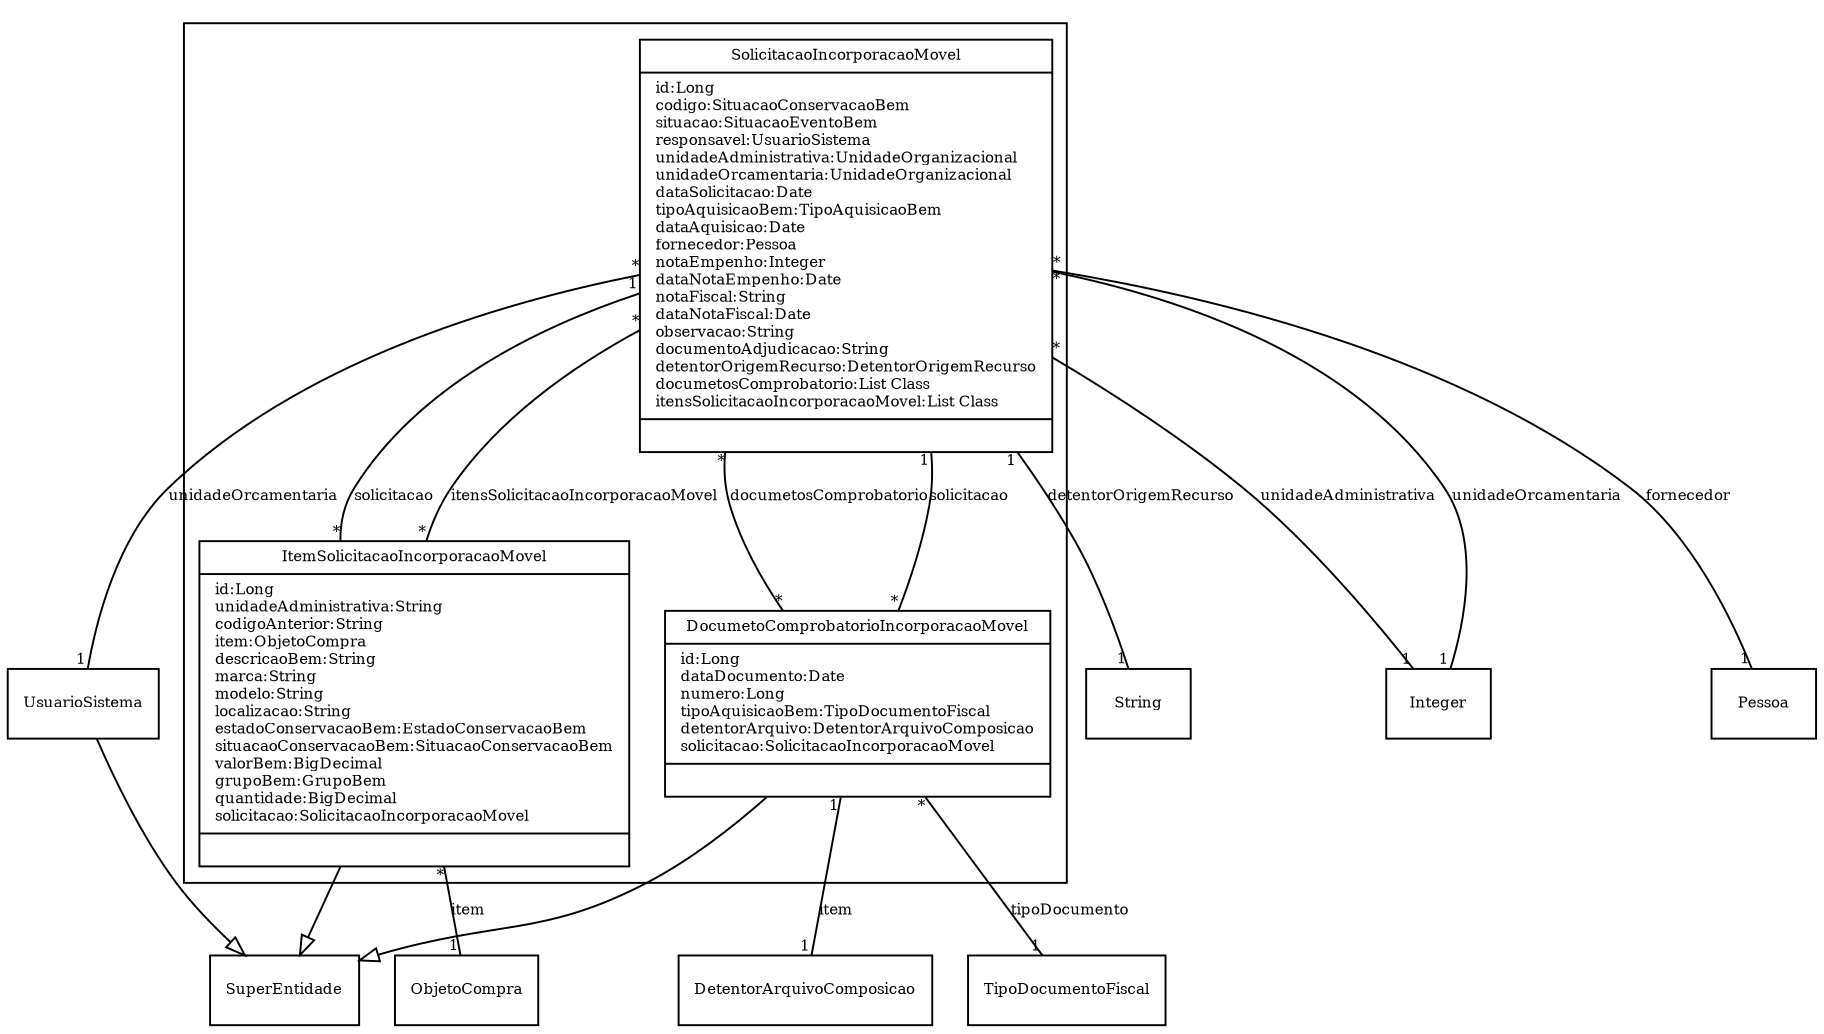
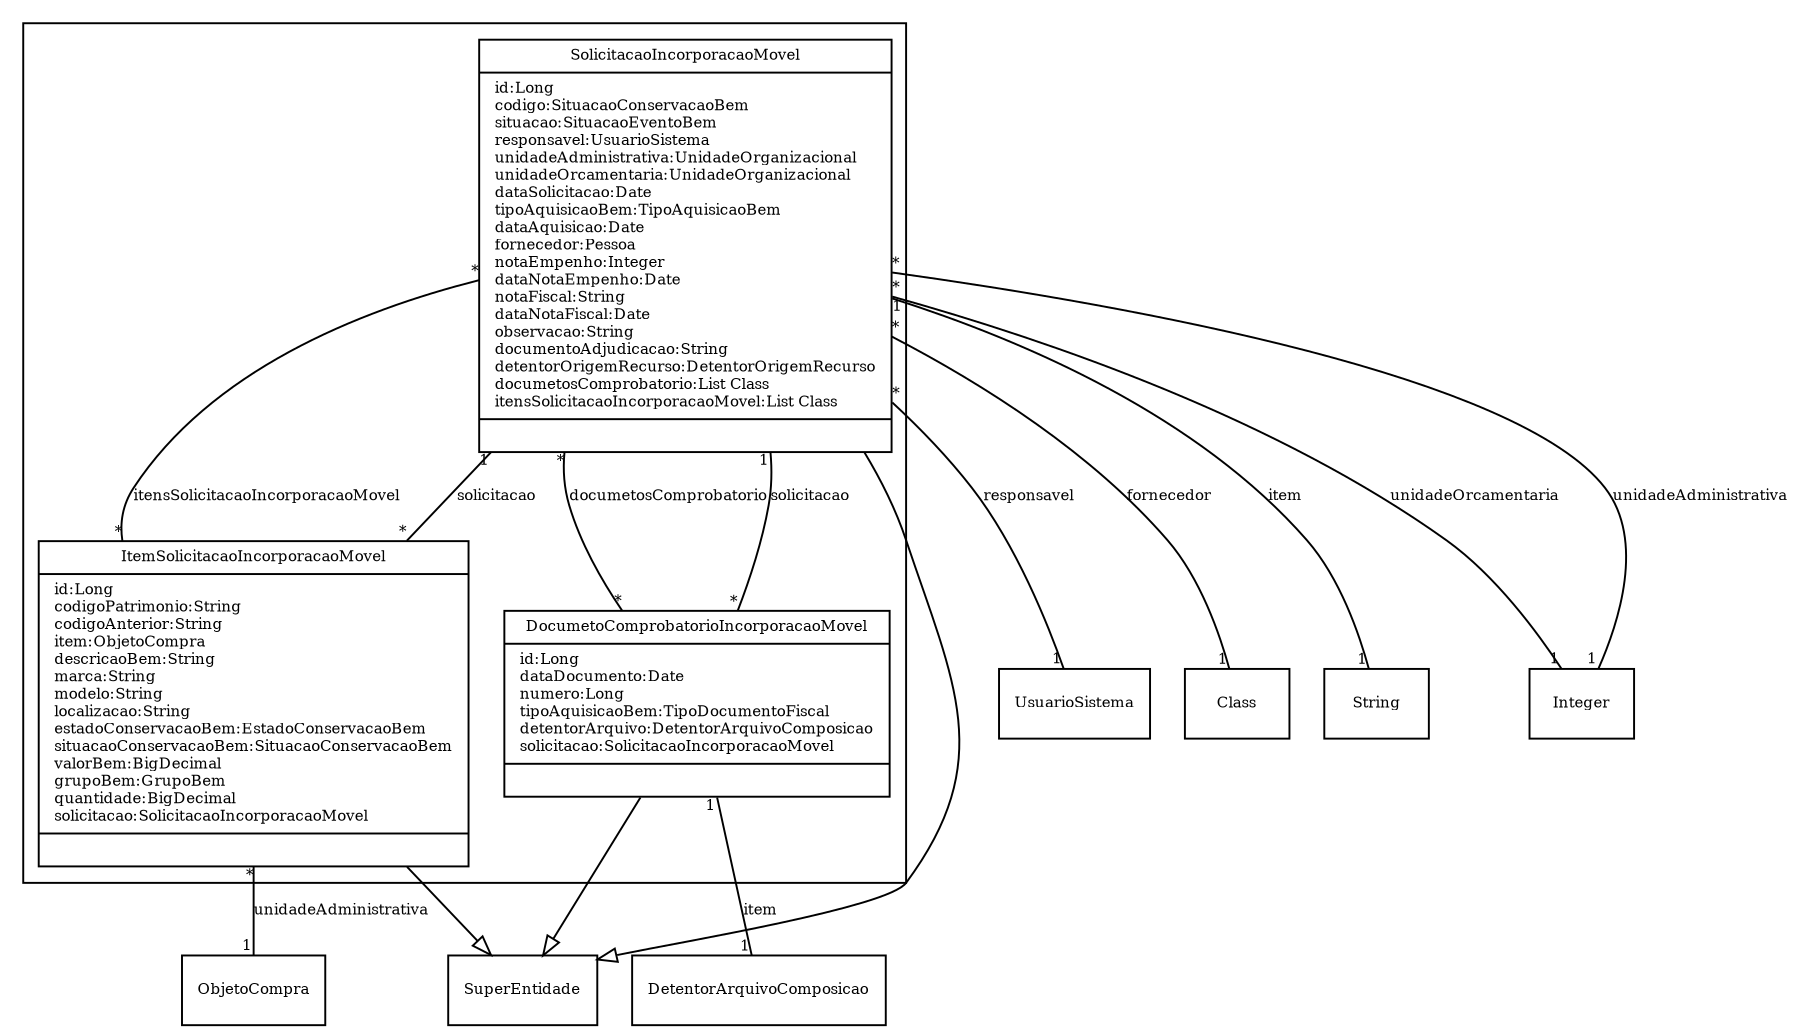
edge "SolicitacaoIncorporacaoMovel" -- "UsuarioSistema": label "unidadeOrcamentaria" -> "responsavel"
edge "SolicitacaoIncorporacaoMovel" -- "String": label "detentorOrigemRecurso" -> "item"
node "ItemSolicitacaoIncorporacaoMovel": text "unidadeAdministrativa:String" -> "codigoPatrimonio:String"
node "Pessoa": label "Pessoa" -> "Class"
edge "UsuarioSistema" -> "SuperEntidade": now "SolicitacaoIncorporacaoMovel" -> "SuperEntidade"
edge "ItemSolicitacaoIncorporacaoMovel" -- "ObjetoCompra": label "item" -> "unidadeAdministrativa"
node "TipoDocumentoFiscal": removed
